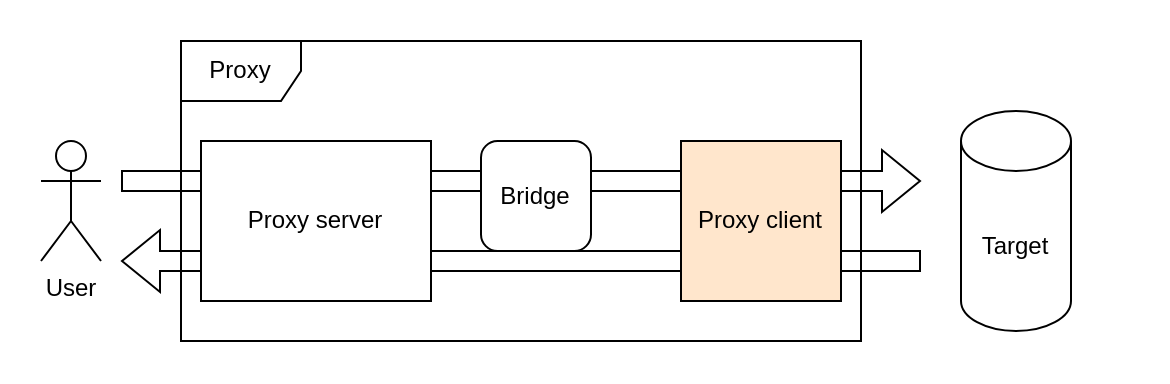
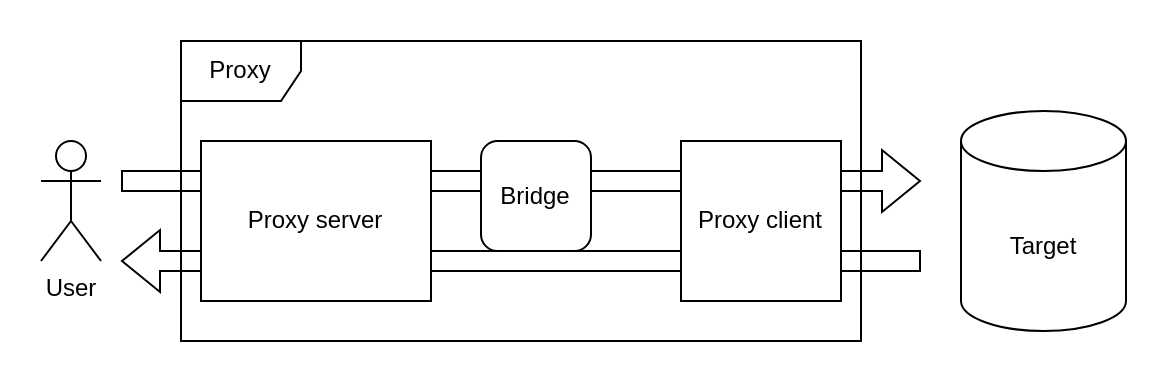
node "Proxy client": fillcolor #ffe6cc -> #ffffff
node "Target": size 110x220 -> 165x220
